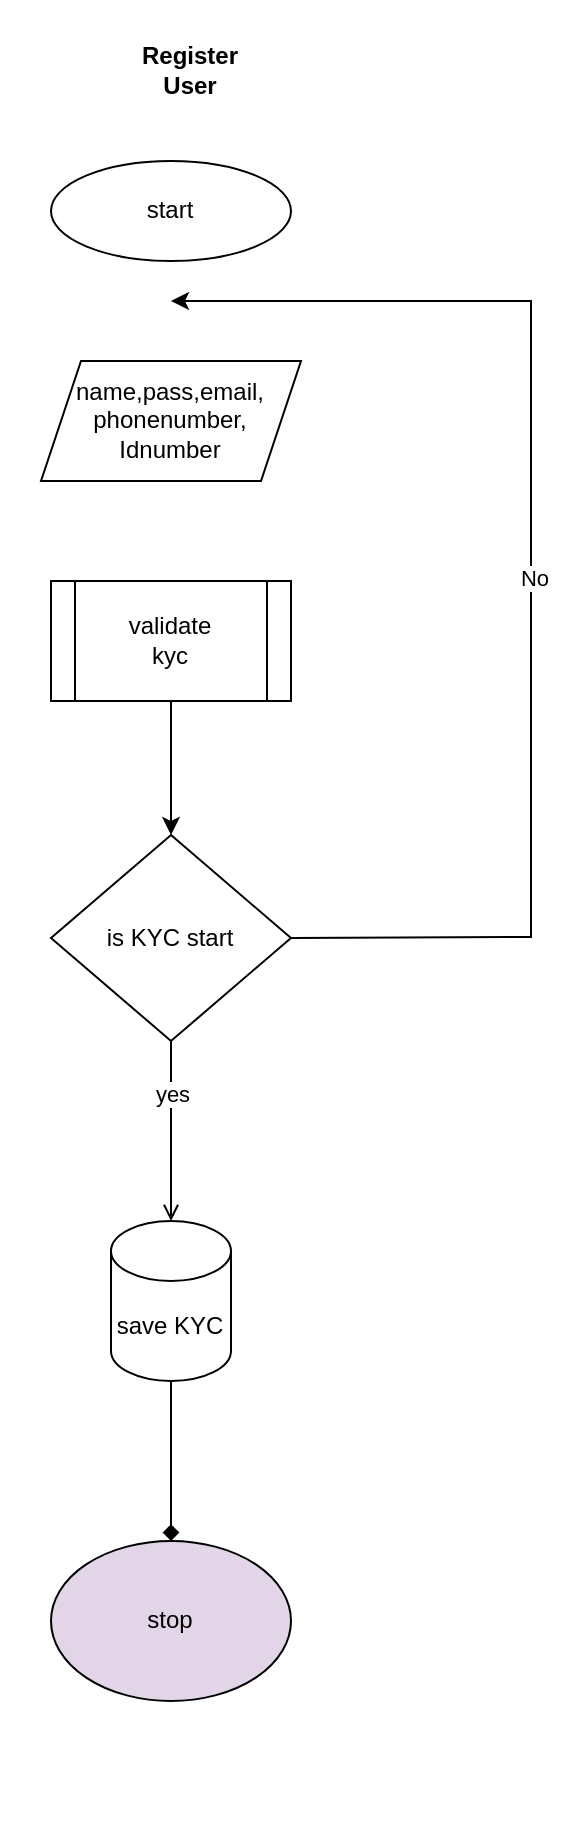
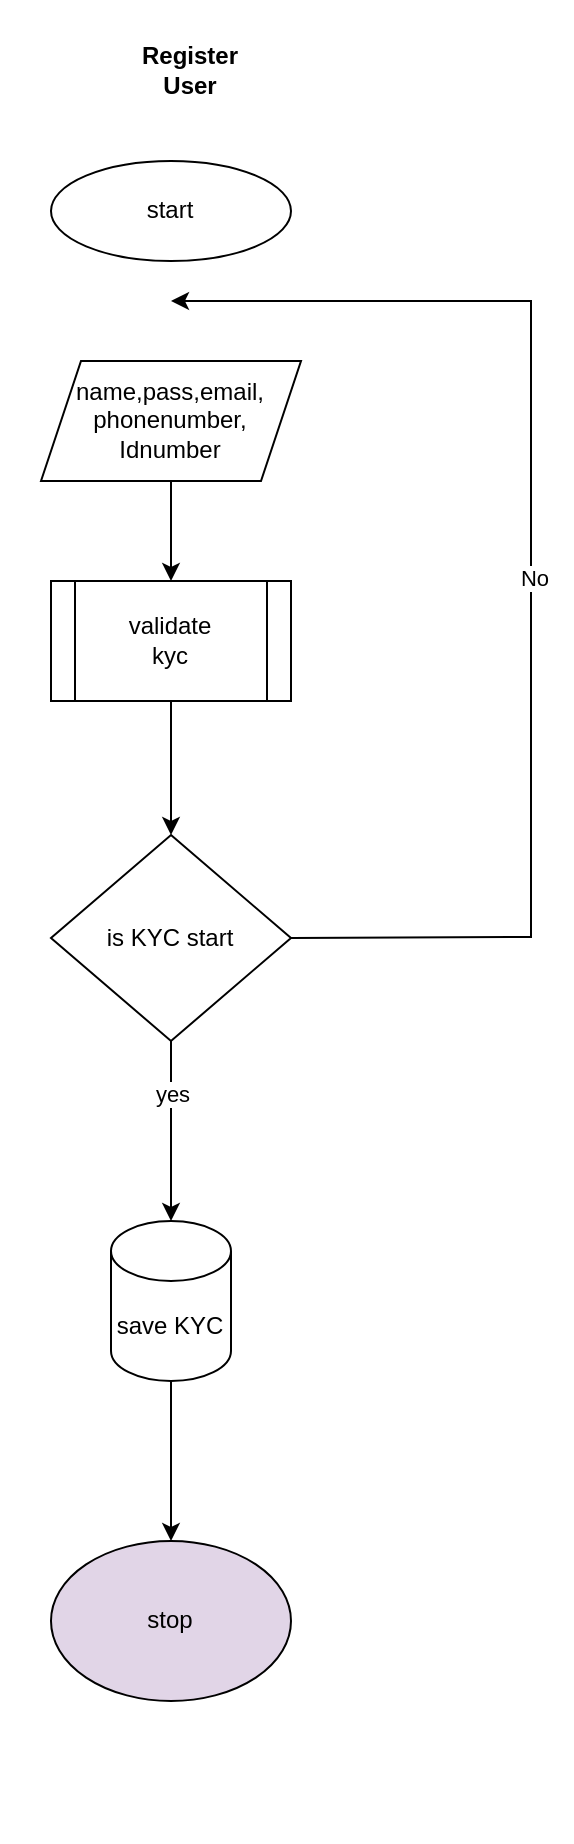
edge "name,pass,email, phonenumber, Idnumber" -> "validate kyc": added
edge "is KYC start" -> "save KYC": arrowhead open -> classic
edge "save KYC" -> "stop": arrowhead diamond -> classic
